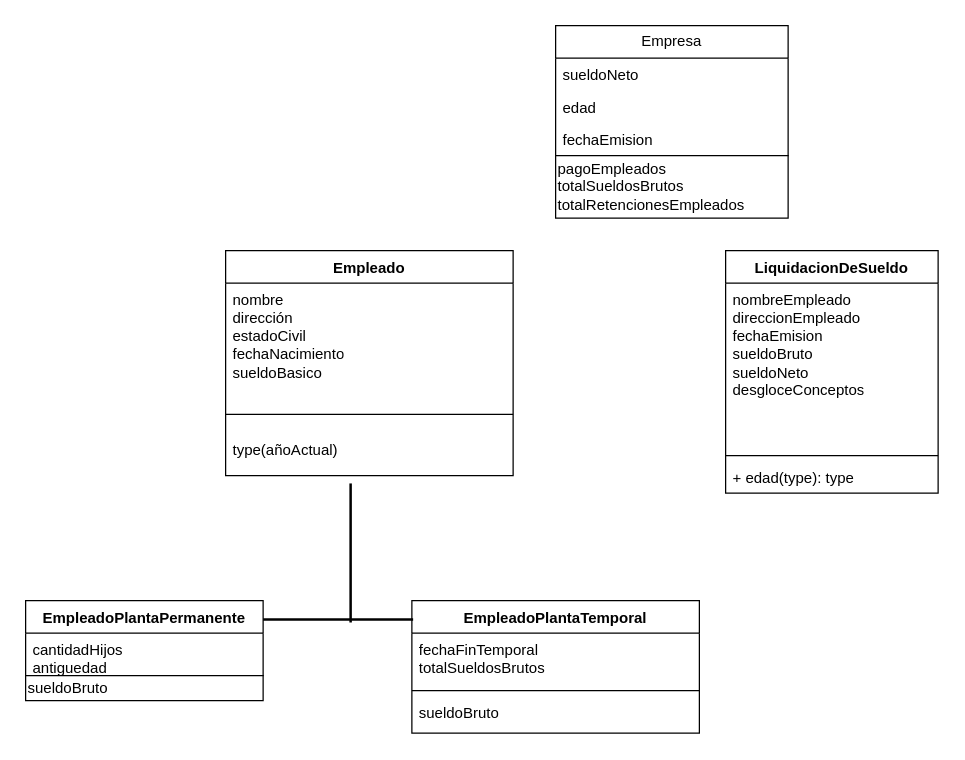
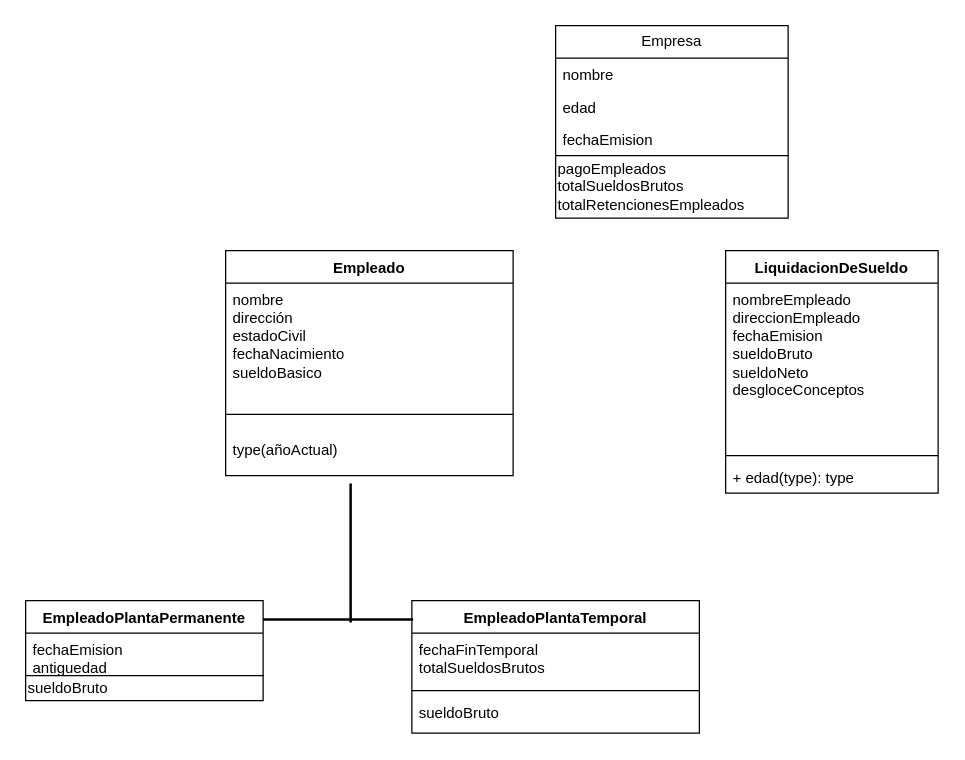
node "sueldoNeto": label "sueldoNeto" -> "nombre"
node "cantidadHijos antiguedad": label "cantidadHijos antiguedad" -> "fechaEmision antiguedad"
